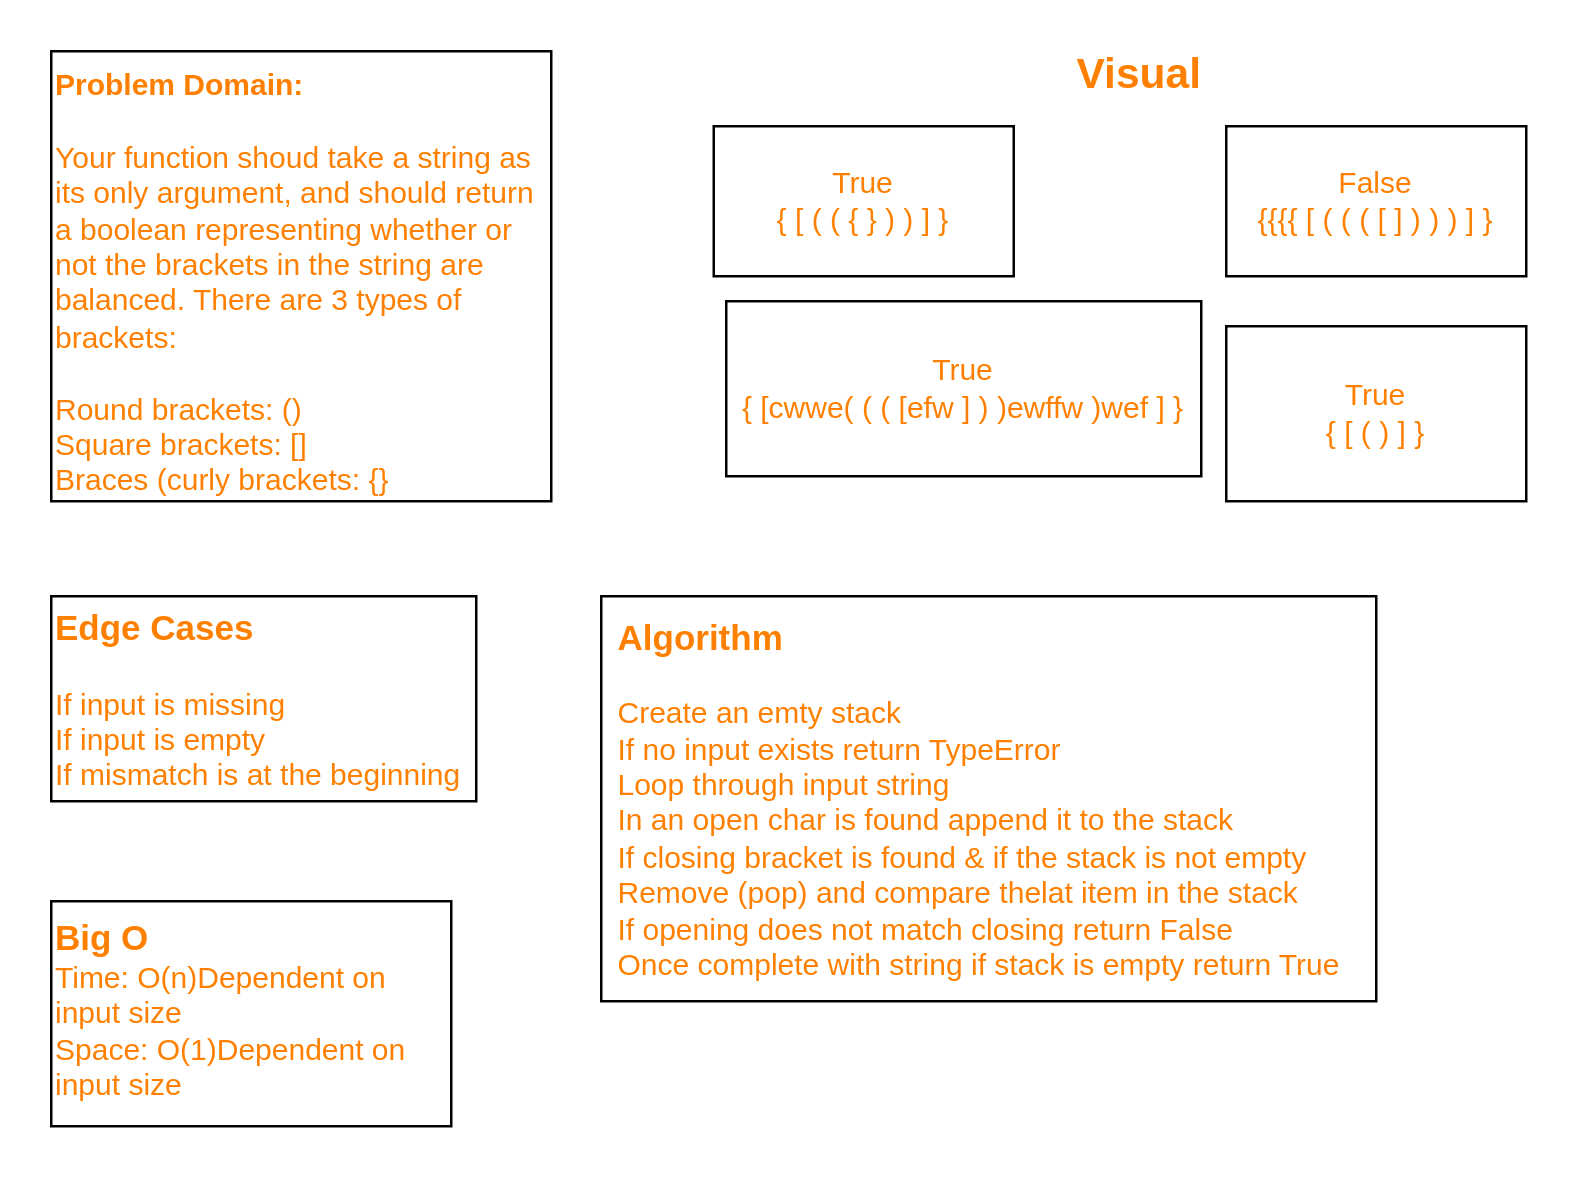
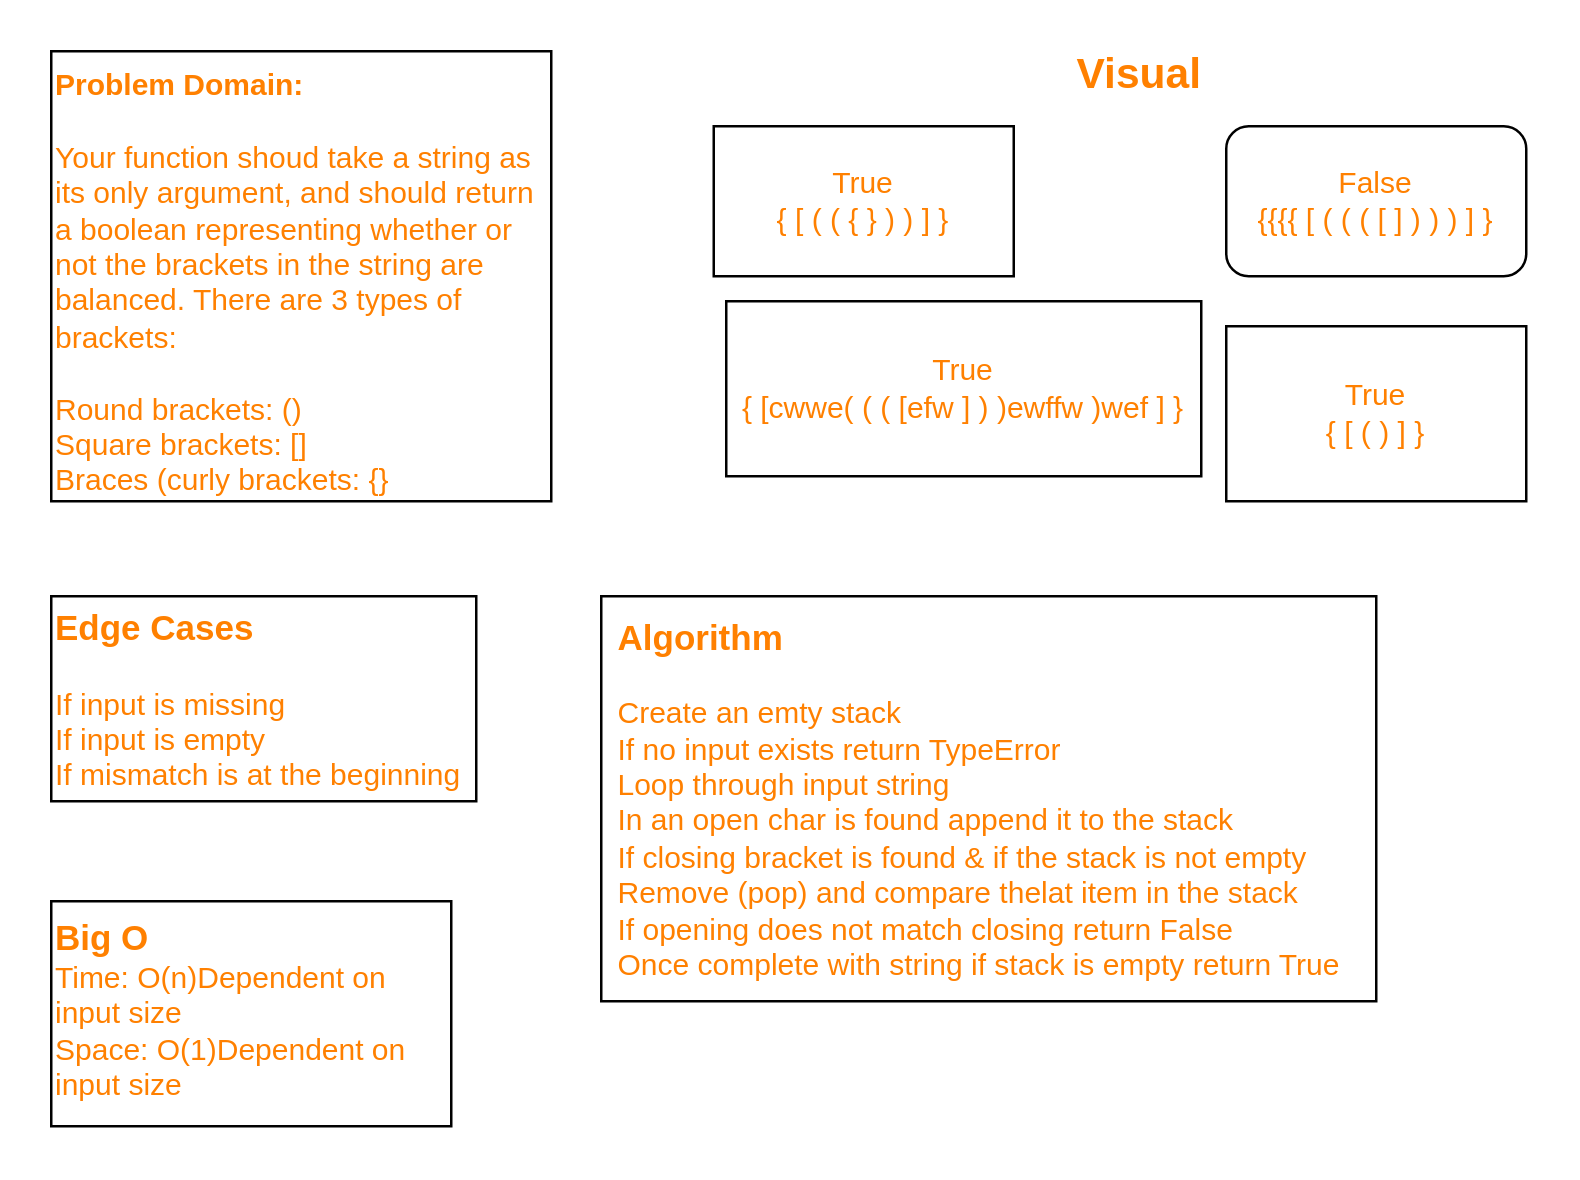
node "False {{{{ [ ( ( ( [ ] ) ) ) ] }": shape rectangle -> rounded rectangle
